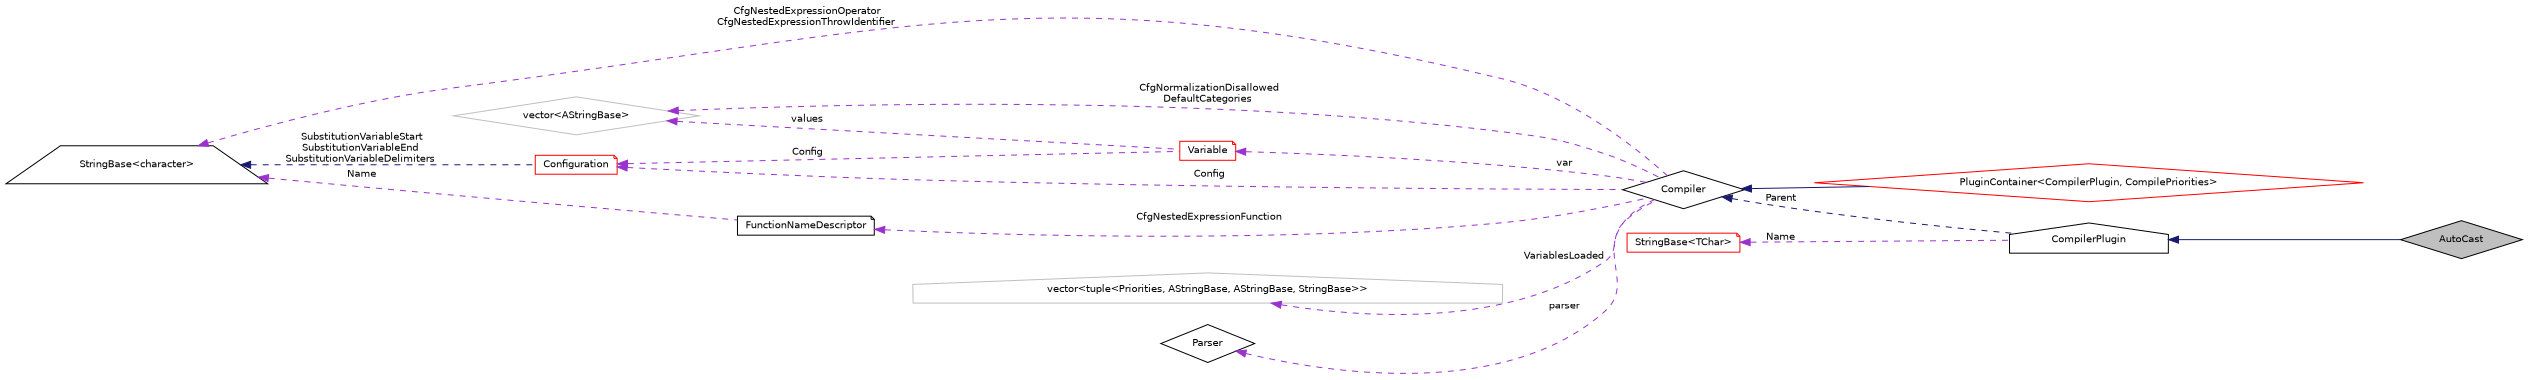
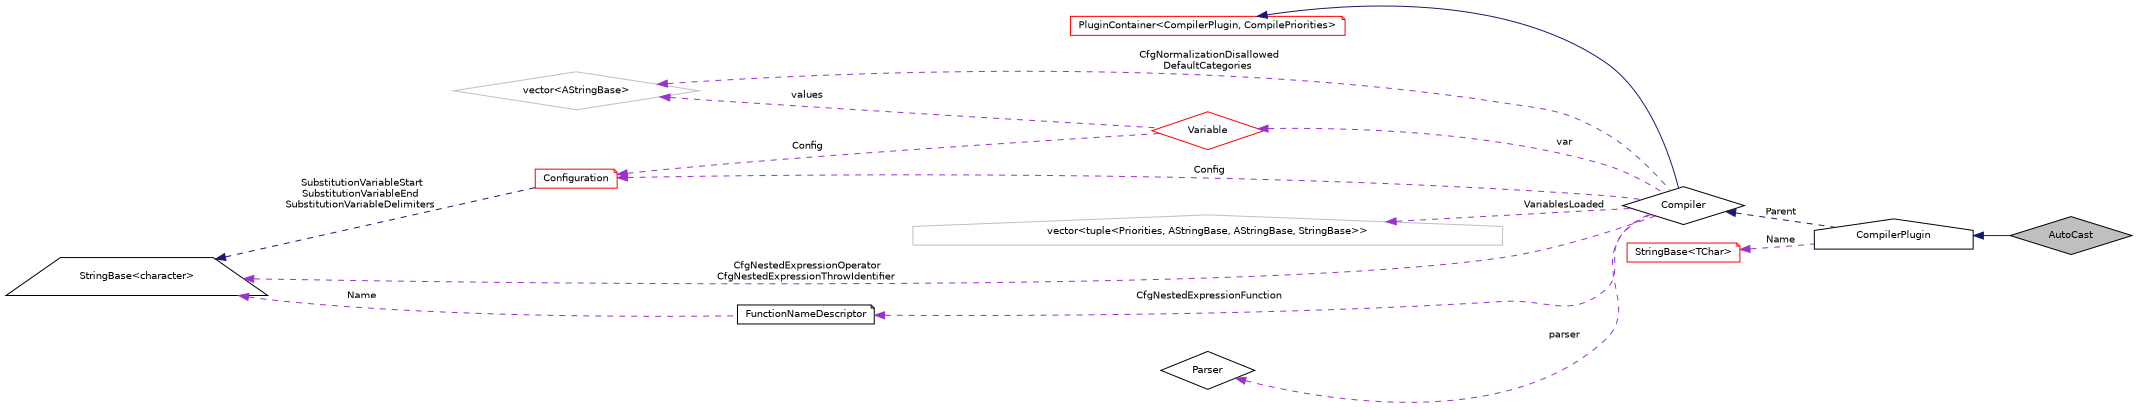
node "Variable": shape note -> diamond
node "PluginContainer<CompilerPlugin, CompilePriorities>": shape diamond -> note
edge "PluginContainer<CompilerPlugin, CompilePriorities>" -> "Compiler": reversed
